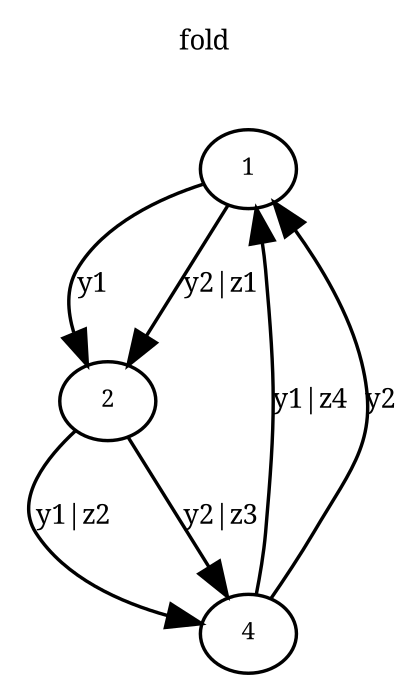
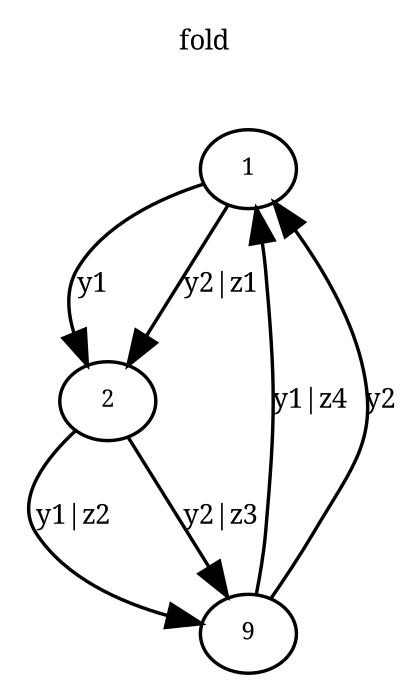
node "4": label "4" -> "9"
